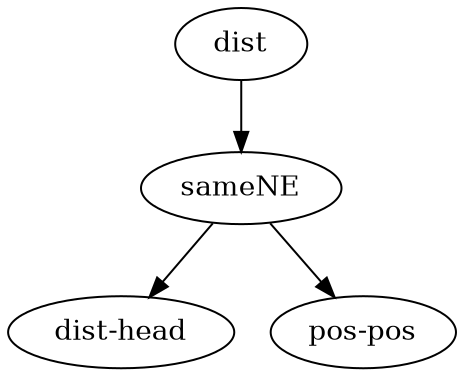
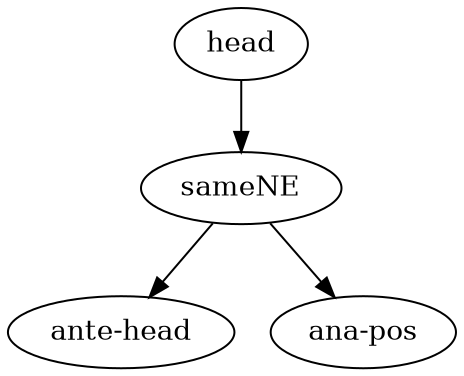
node "dist": label "dist" -> "head"
node "dist-head": label "dist-head" -> "ante-head"
node "pos-pos": label "pos-pos" -> "ana-pos"
